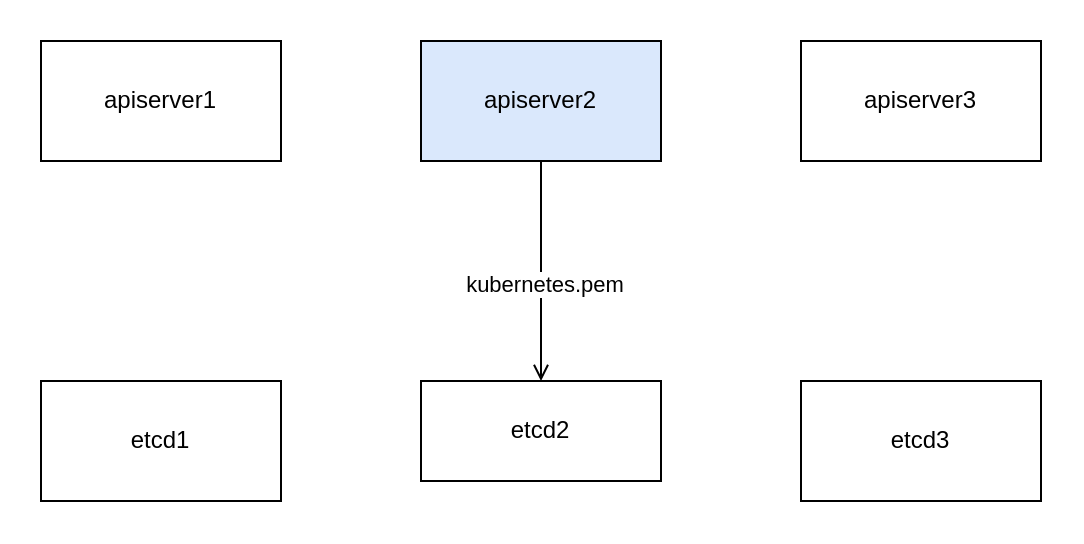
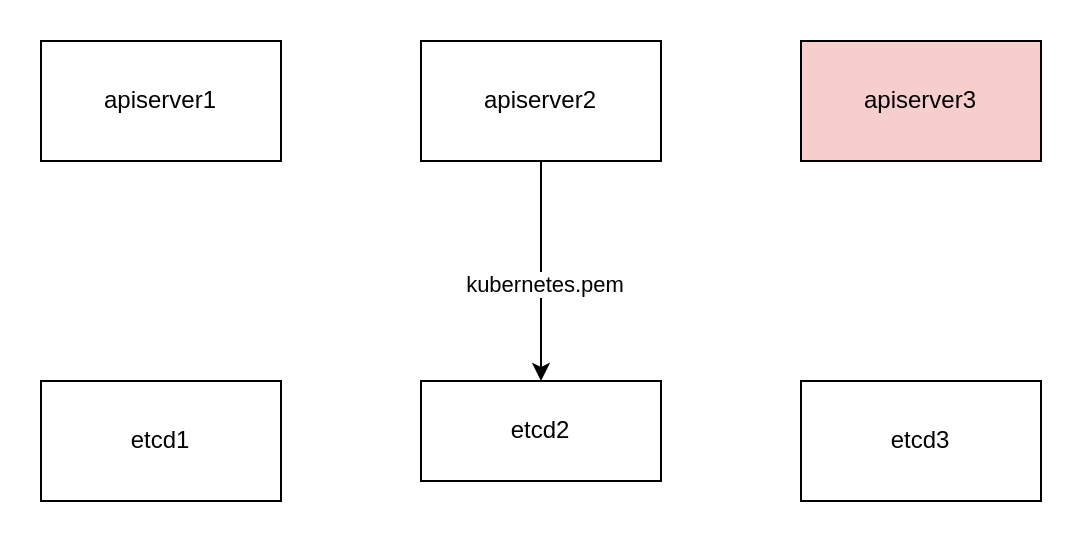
node "apiserver2": fillcolor #dae8fc -> #ffffff
node "apiserver3": fillcolor #ffffff -> #f8cecc
edge "apiserver2" -> "etcd2": arrowhead open -> classic
